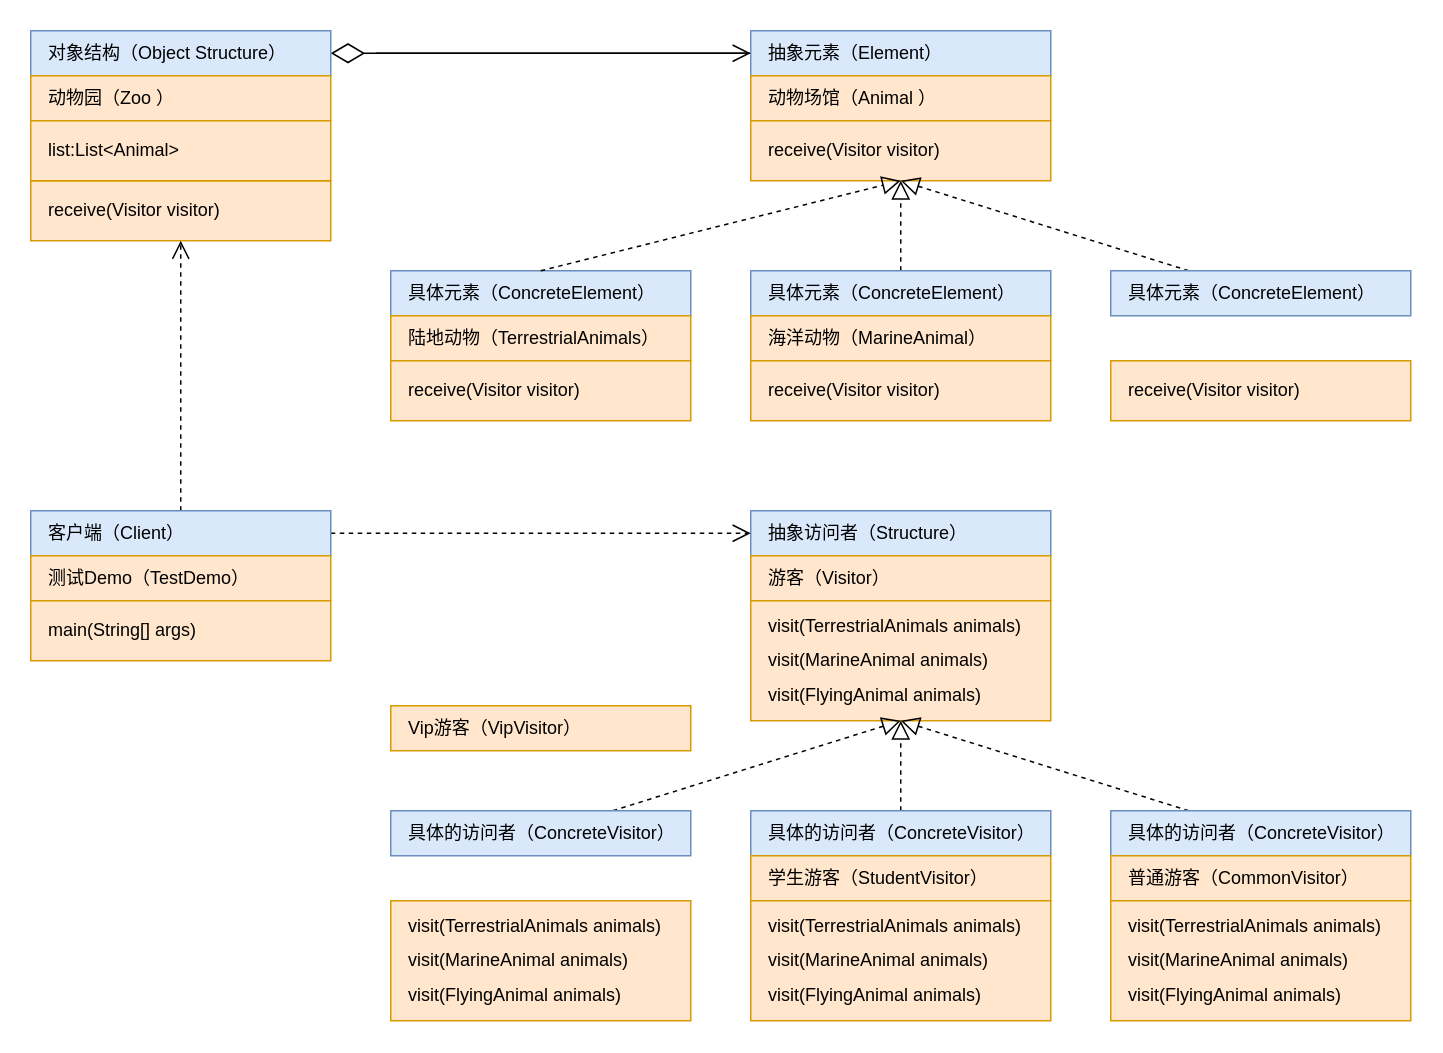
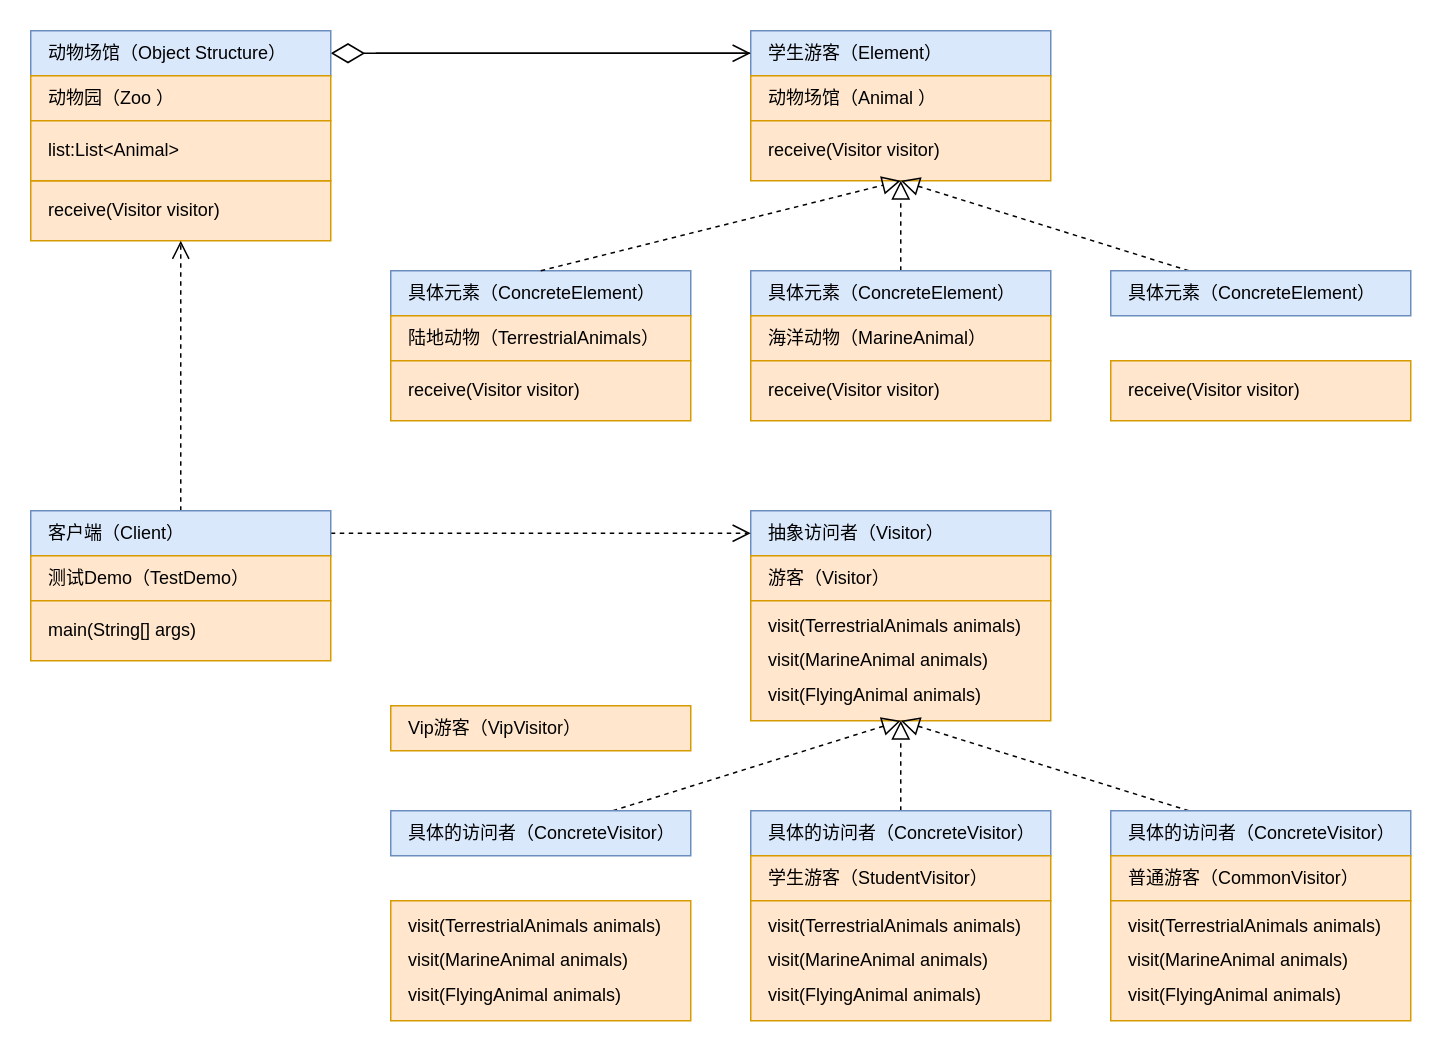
node "对象结构（Object Structure）": label "对象结构（Object Structure）" -> "动物场馆（Object Structure）"
node "抽象元素（Element）": label "抽象元素（Element）" -> "学生游客（Element）"
node "抽象访问者（Structure）": label "抽象访问者（Structure）" -> "抽象访问者（Visitor）"
